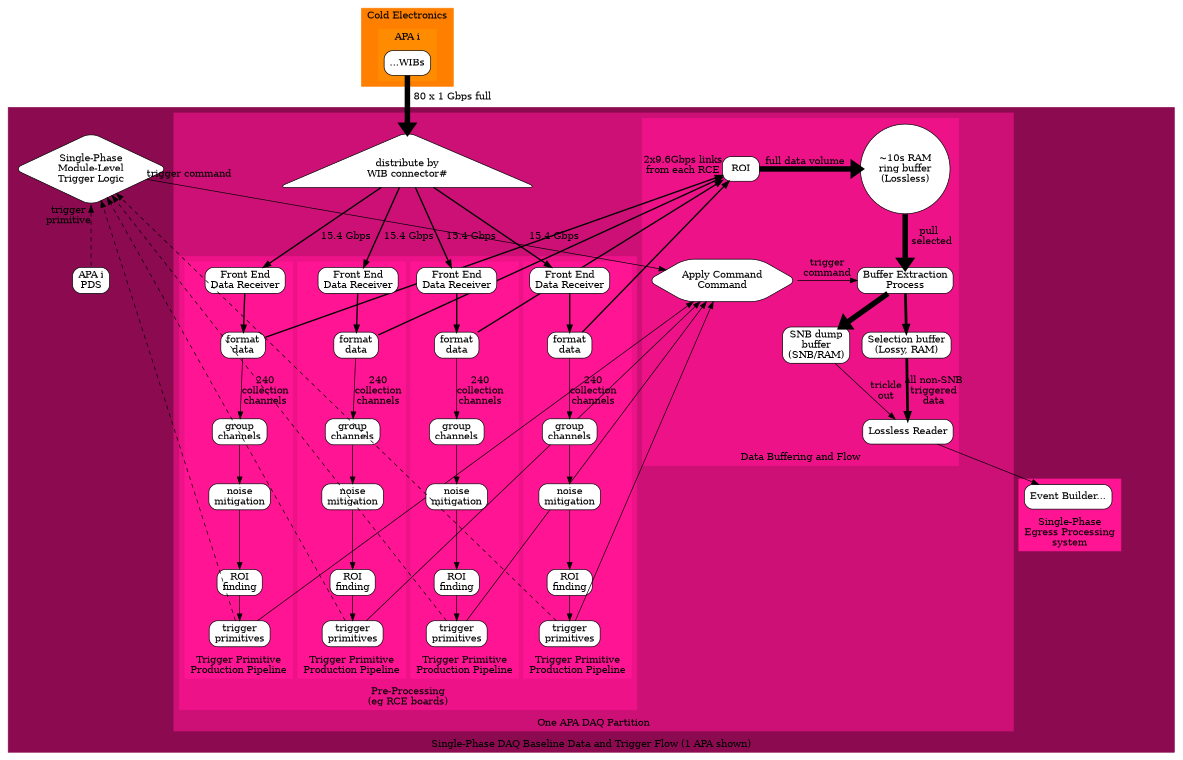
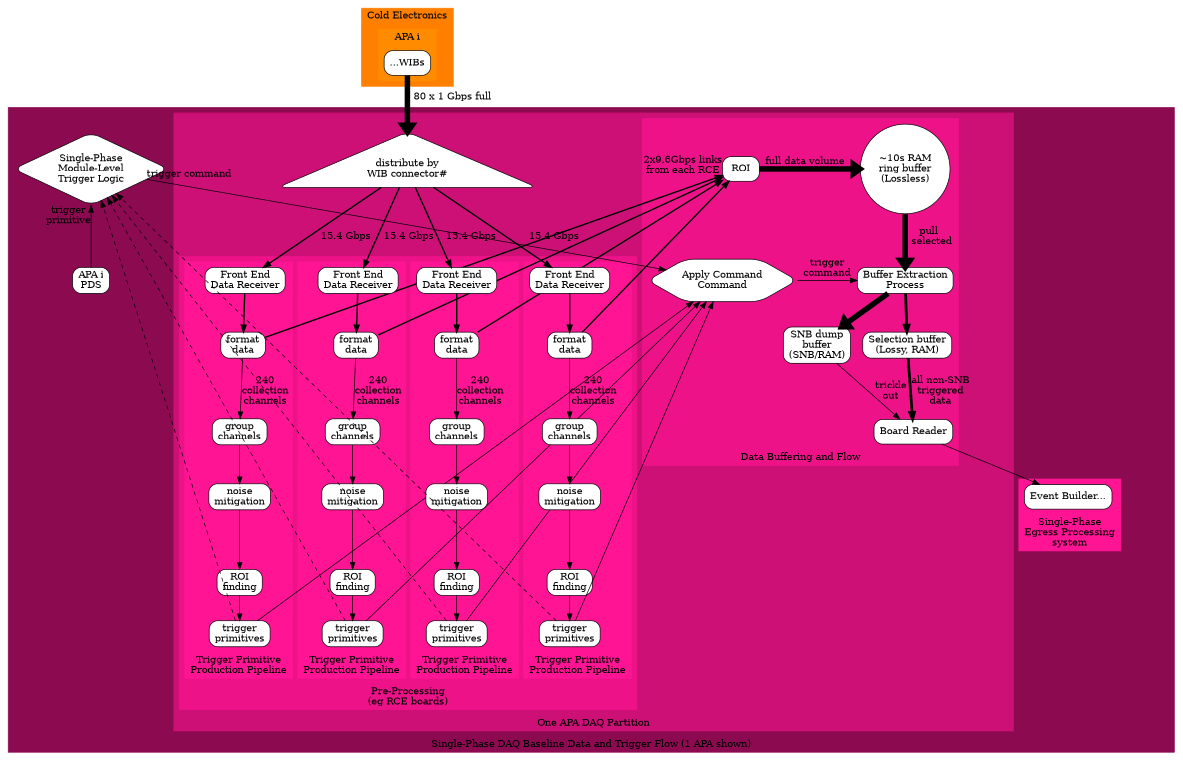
edge "APA i PDS" -> "Single-Phase Module-Level Trigger Logic": style dashed -> solid
node "Lossless Reader": label "Lossless Reader" -> "Board Reader"
